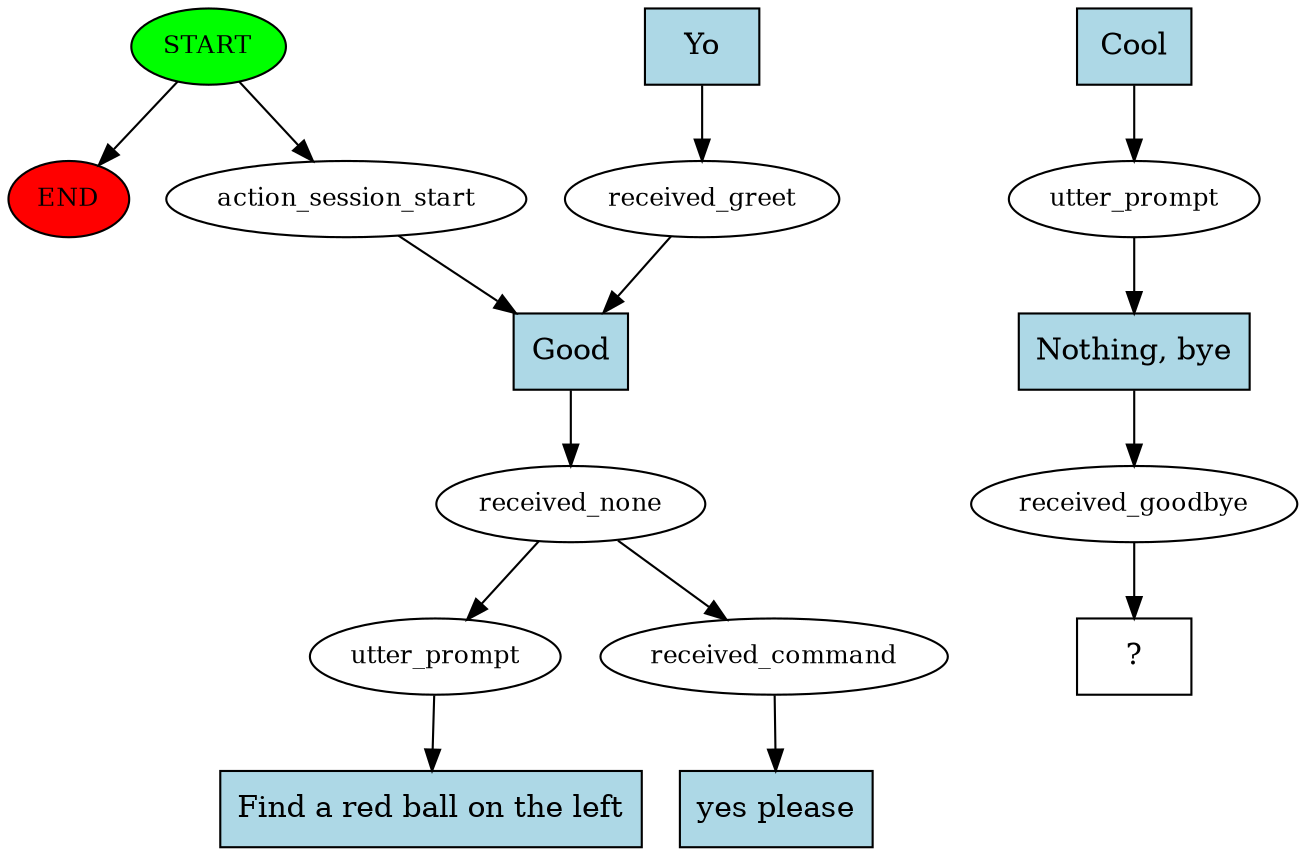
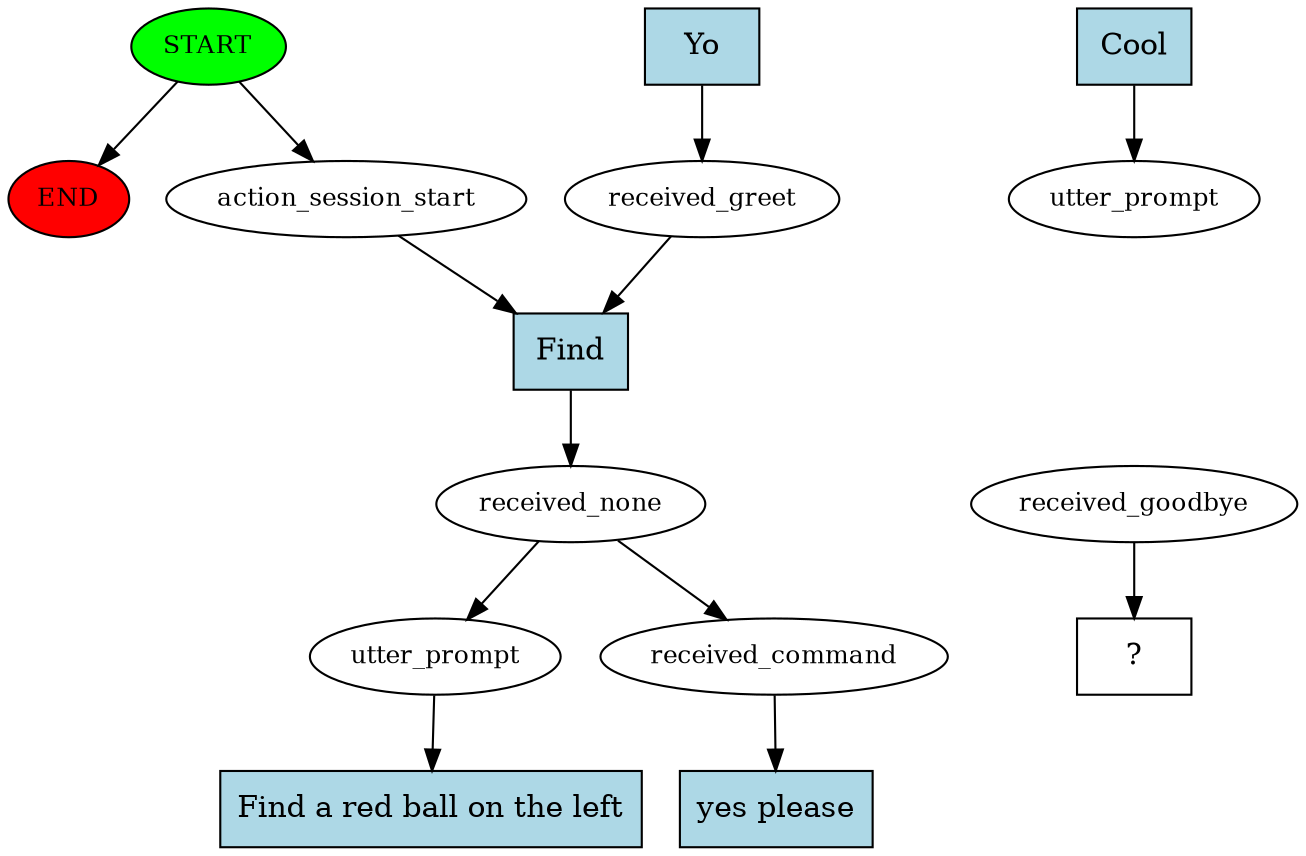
node "Good": label "Good" -> "Find"
node "Nothing, bye": removed
